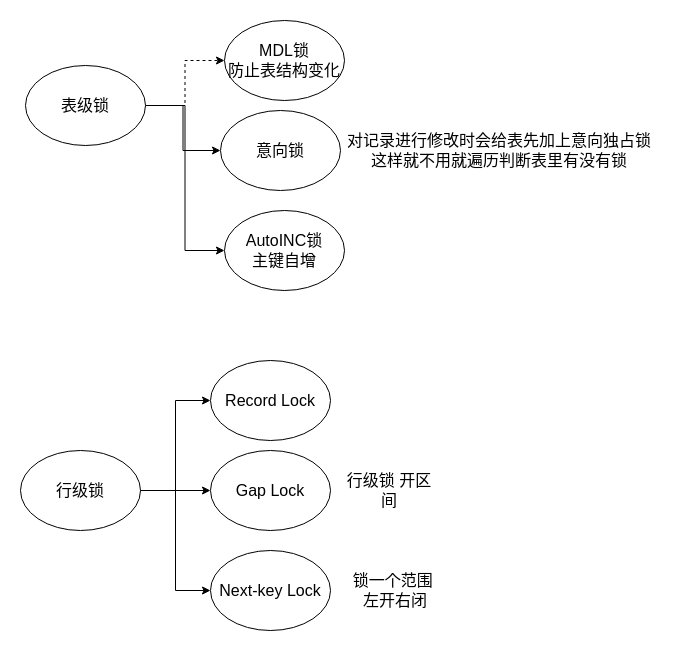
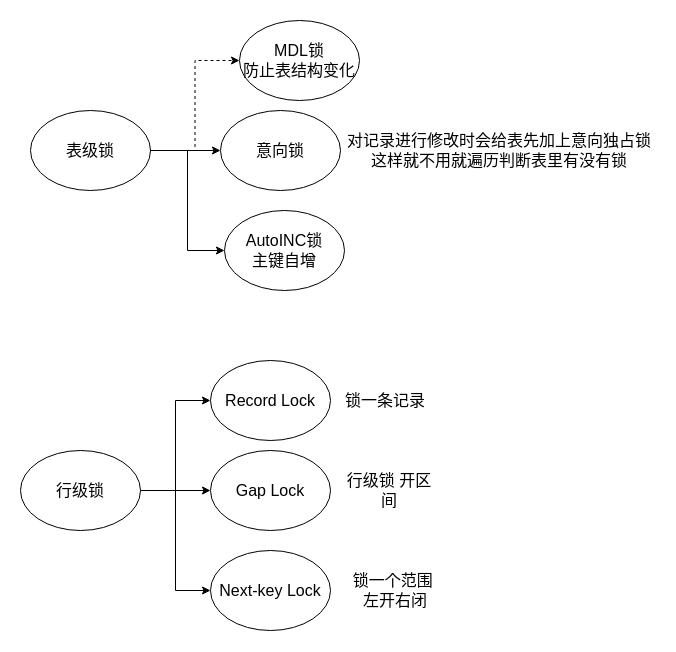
node "MDL锁 防止表结构变化": moved (285, 61) -> (300, 61)
node "表级锁": moved (86, 106) -> (91, 151)
node "锁一条记录": added
